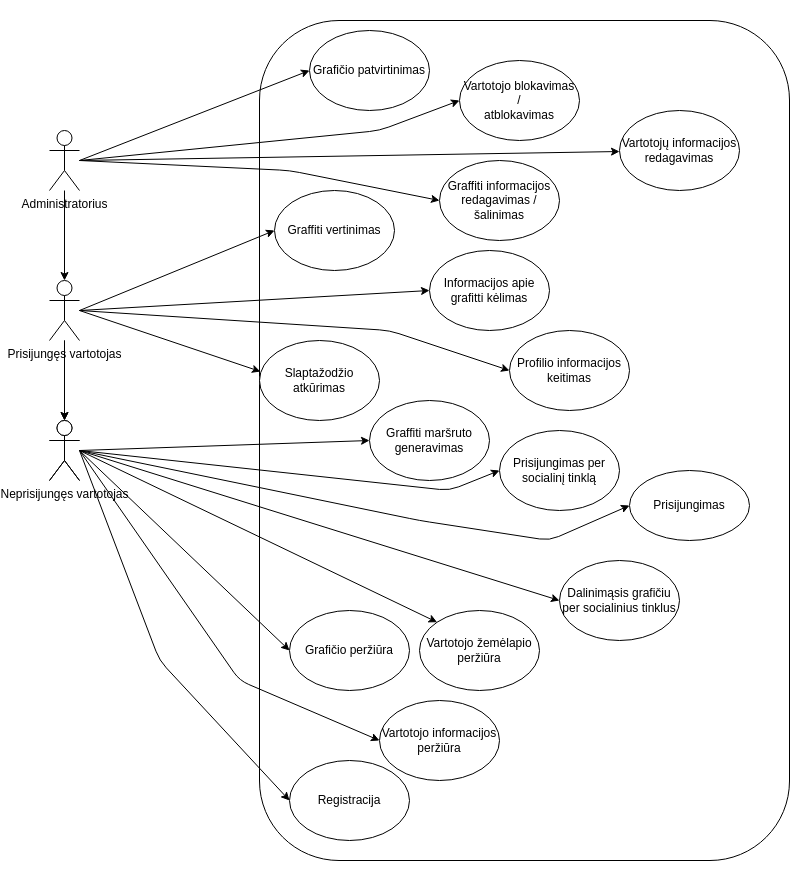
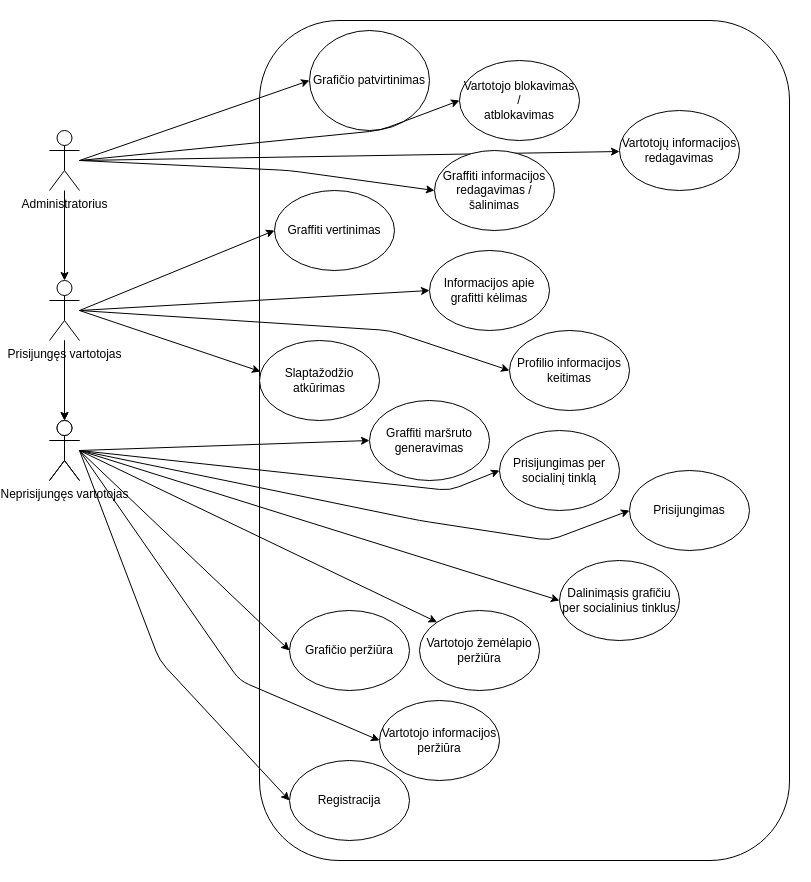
node "Grafičio patvirtinimas": size 120x80 -> 120x100
node "Graffiti informacijos redagavimas / šalinimas": moved (500, 201) -> (495, 191)
node "Prisijungimas": size 120x70 -> 120x80
